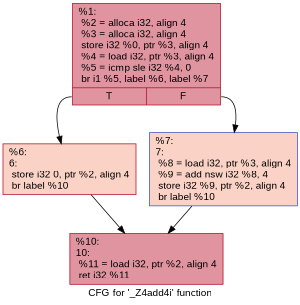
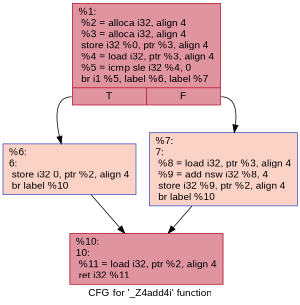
node "%6:": color #b70d28ff -> #3d50c3ff
